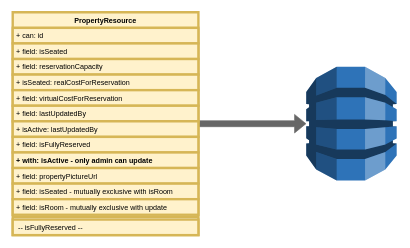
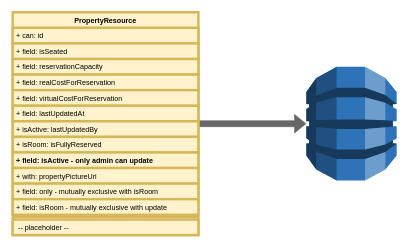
node "+ isSeated: realCostForReservation": label "+ isSeated: realCostForReservation" -> "+ field: realCostForReservation"
node "+ field: lastUpdatedBy": label "+ field: lastUpdatedBy" -> "+ field: lastUpdatedAt"
node "+ field: isFullyReserved": label "+ field: isFullyReserved" -> "+ isRoom: isFullyReserved"
node "+ with: isActive - only admin can update": label "+ with: isActive - only admin can update" -> "+ field: isActive - only admin can update"
node "+ field: propertyPictureUrl": label "+ field: propertyPictureUrl" -> "+ with: propertyPictureUrl"
node "+ field: isSeated - mutually exclusive with isRoom": label "+ field: isSeated - mutually exclusive with isRoom" -> "+ field: only - mutually exclusive with isRoom"
node "-- isFullyReserved --": label "-- isFullyReserved --" -> "-- placeholder --"
